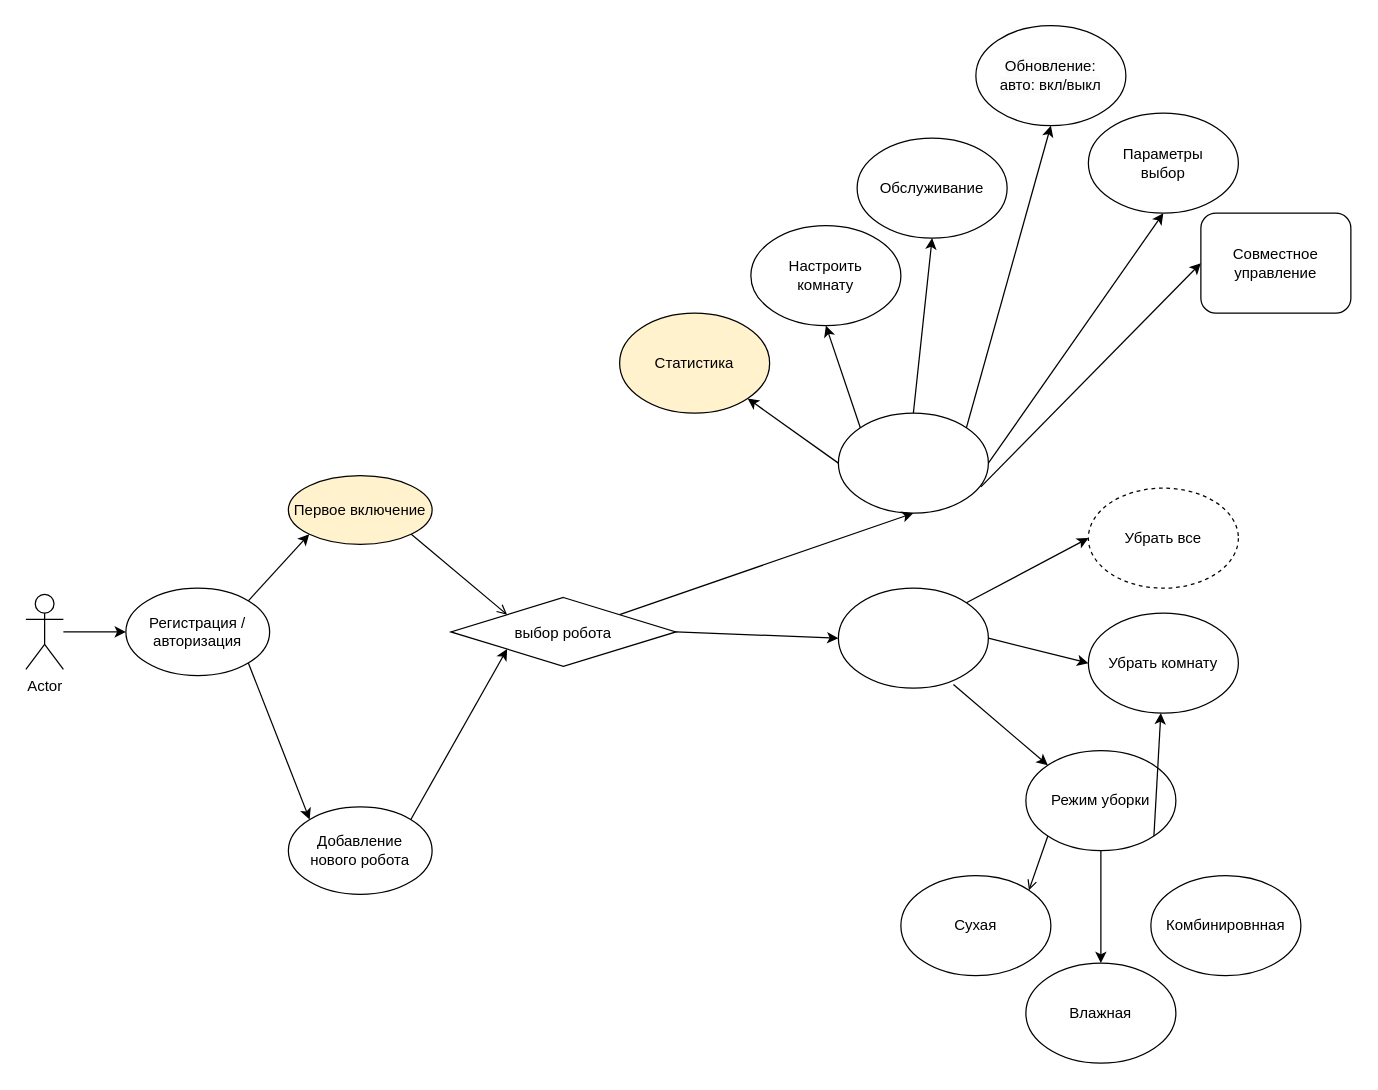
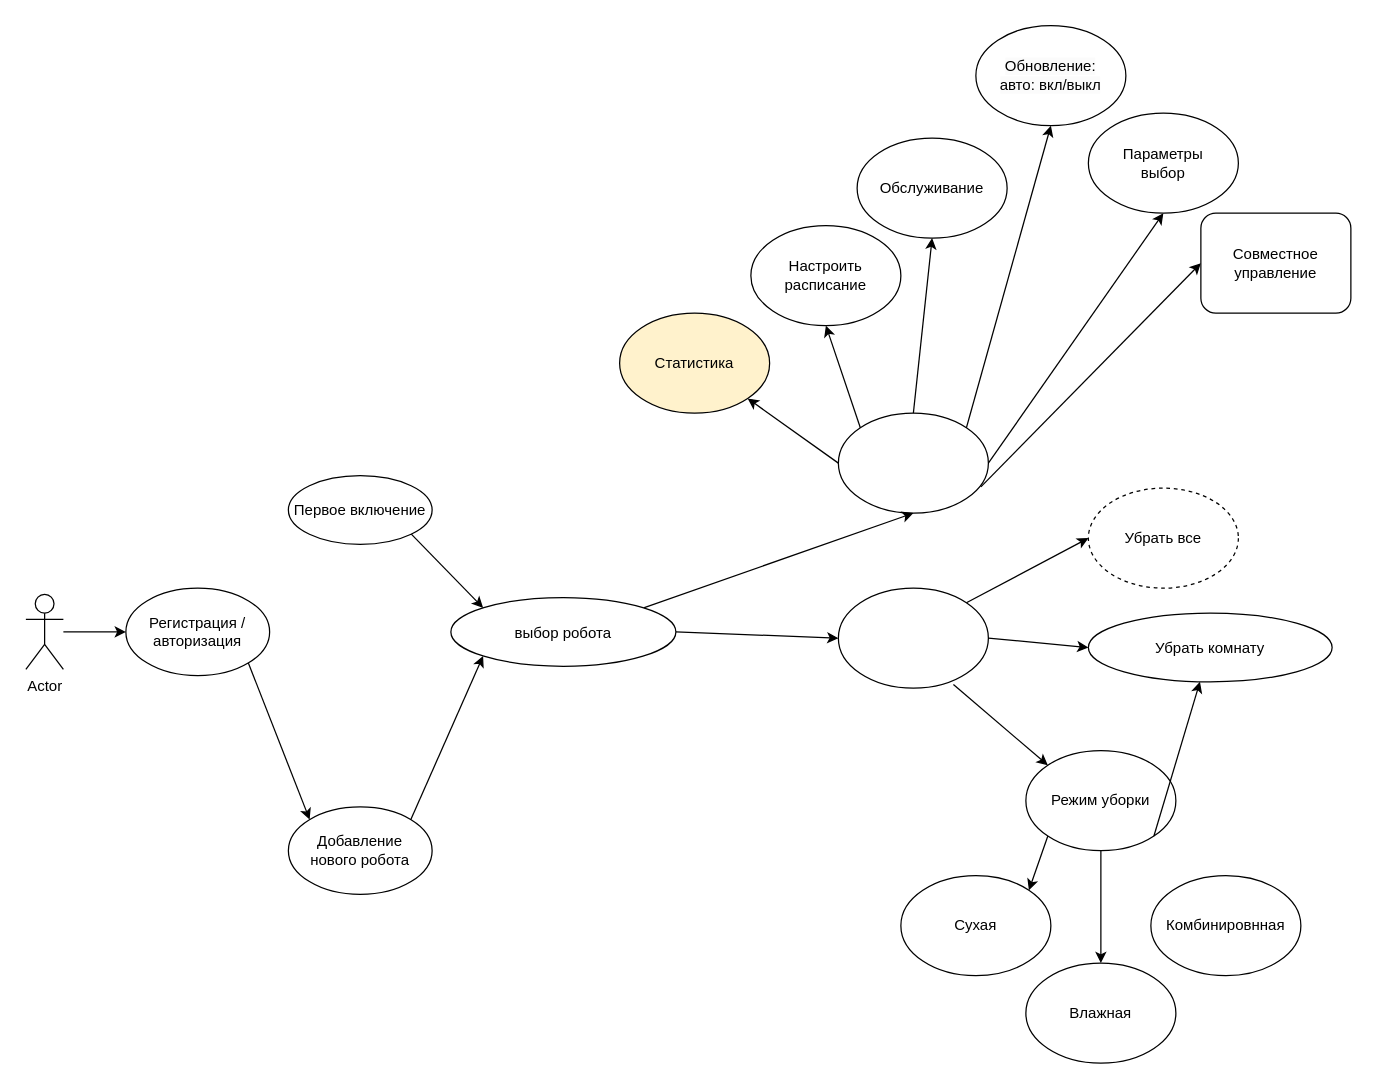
node "Настроить комнату": label "Настроить комнату" -> "Настроить расписание"
node "Первое включение": fillcolor #fff2cc -> #ffffff
edge "Регистрация /авторизация" -> "Первое включение": removed
edge "Первое включение" -> "выбор робота": arrowhead open -> classic
node "выбор робота": shape diamond -> ellipse
node "Убрать комнату": size 150x100 -> 244x69
edge "Режим уборки" -> "Сухая": arrowhead open -> classic
